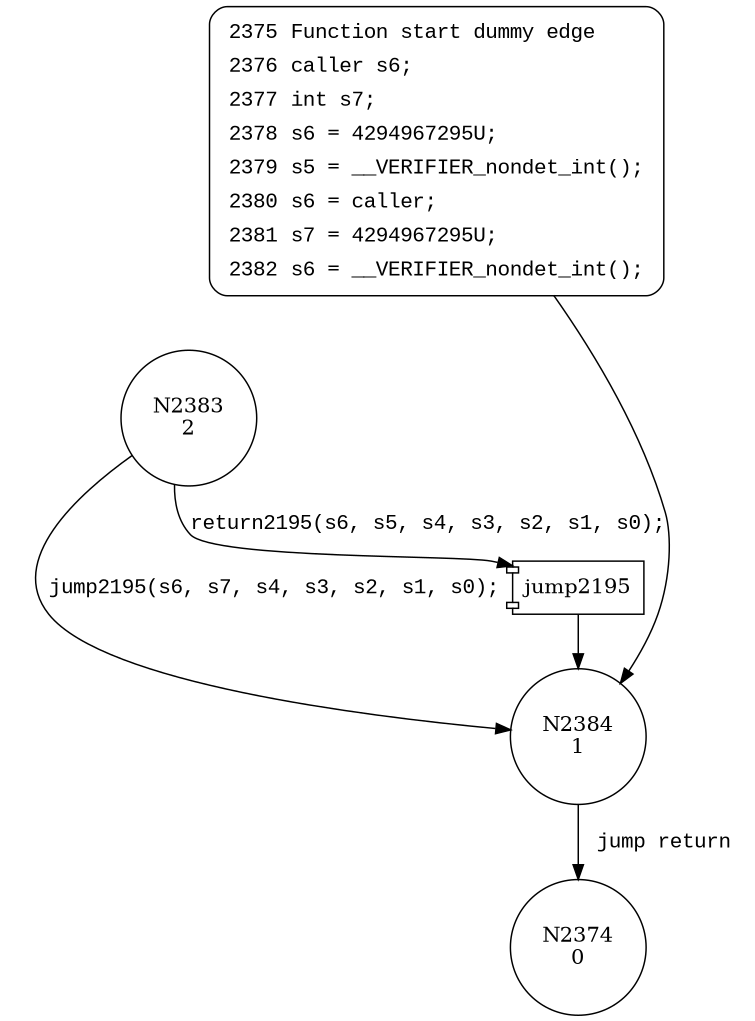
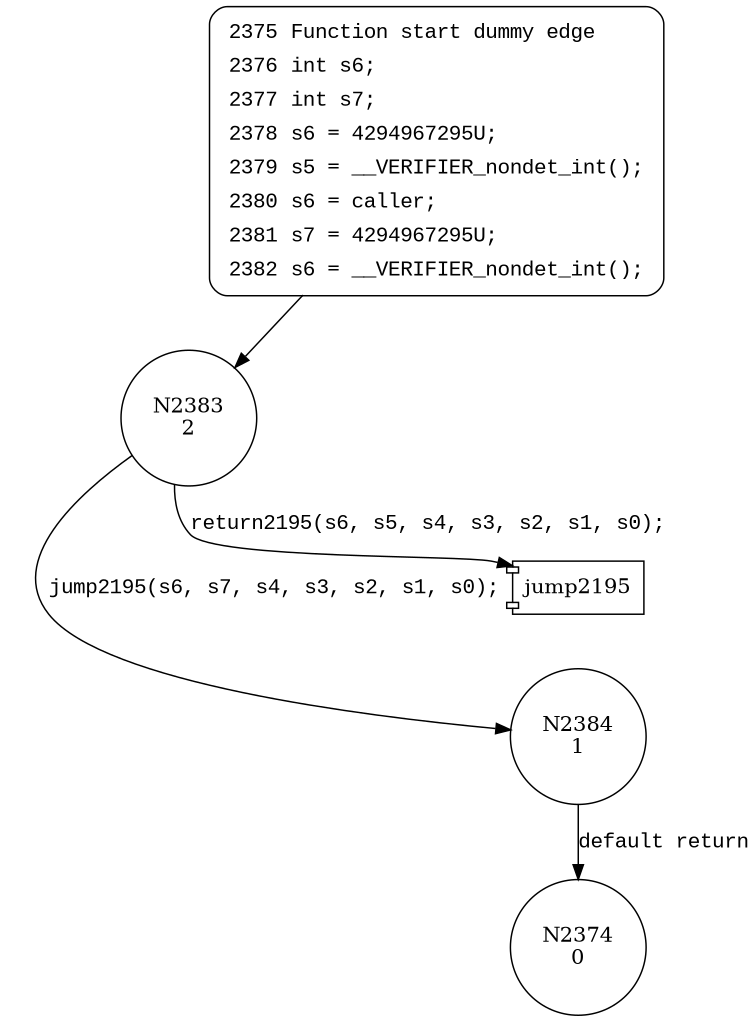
node "2375": text "caller s6;" -> "int s6;"
edge "2375" -> "N2384 1": now "2375" -> "N2383 2"
edge "jump2195" -> "N2384 1": removed
edge "N2384 1" -> "N2374 0": label "jump return" -> "default return"
